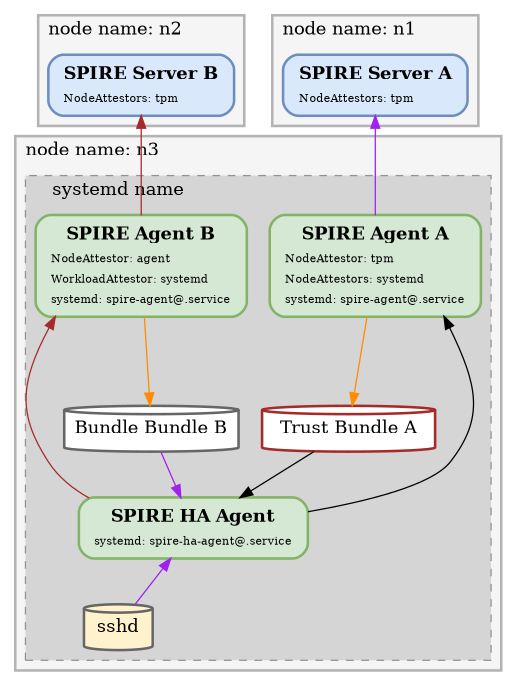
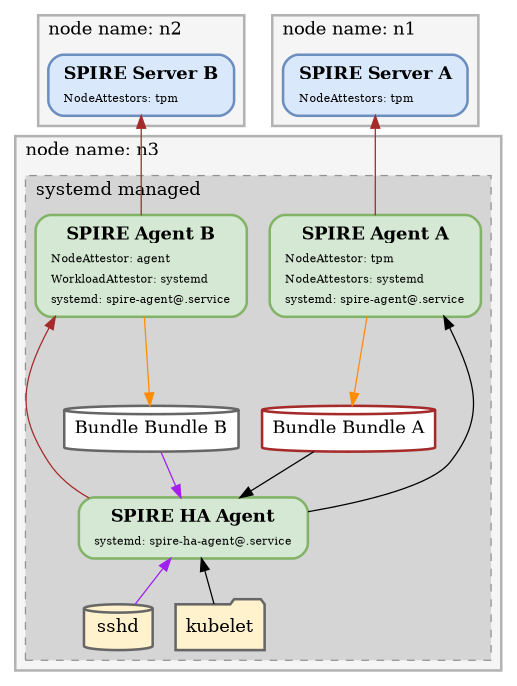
edge "SPIRE Agent A" -> "SPIRE Server A": color purple -> brown
cluster "systemd name": label "systemd name" -> "systemd managed"
node "Trust Bundle A": label "Trust Bundle A" -> "Bundle Bundle A"
node "kubelet": added
